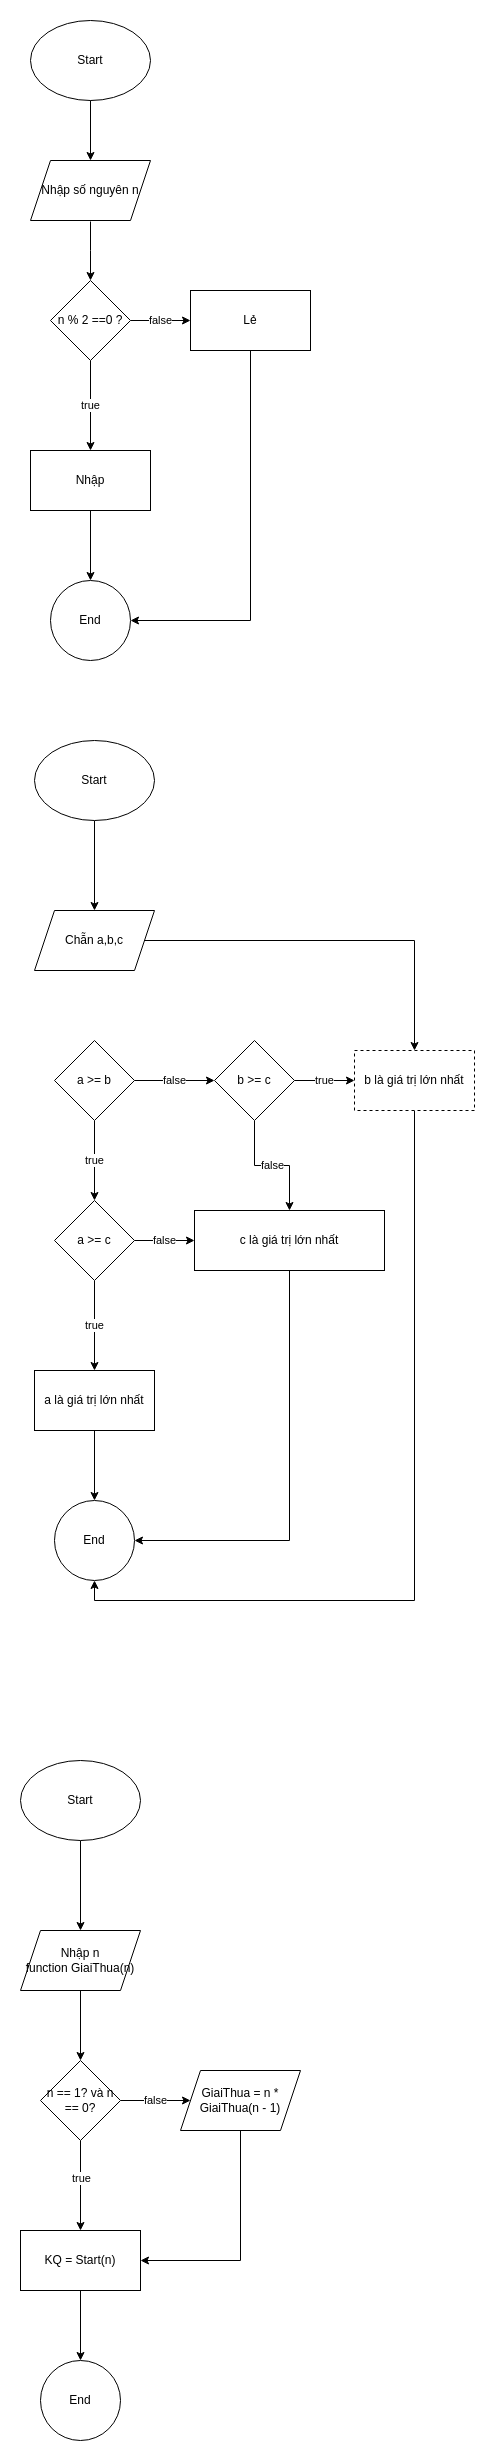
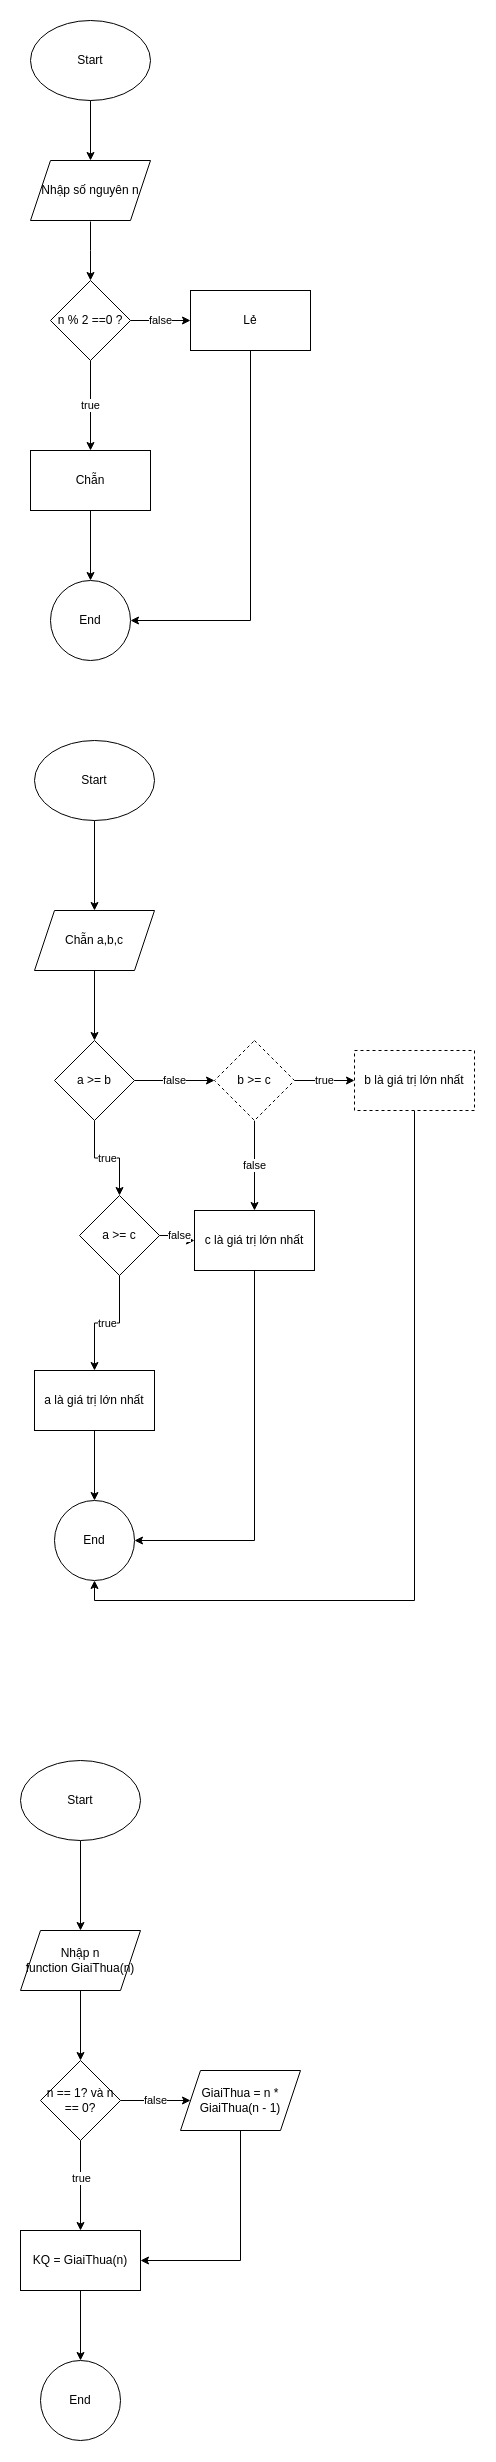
node "Nhập": label "Nhập" -> "Chẵn"
edge "Chẵn a,b,c" -> "b là giá trị lớn nhất": now "Chẵn a,b,c" -> "a >= b"
node "b >= c": style solid -> dashed
node "a >= c": moved (95, 1241) -> (120, 1236)
node "c là giá trị lớn nhất": size 190x60 -> 120x60
node "KQ = Start(n)": label "KQ = Start(n)" -> "KQ = GiaiThua(n)"
